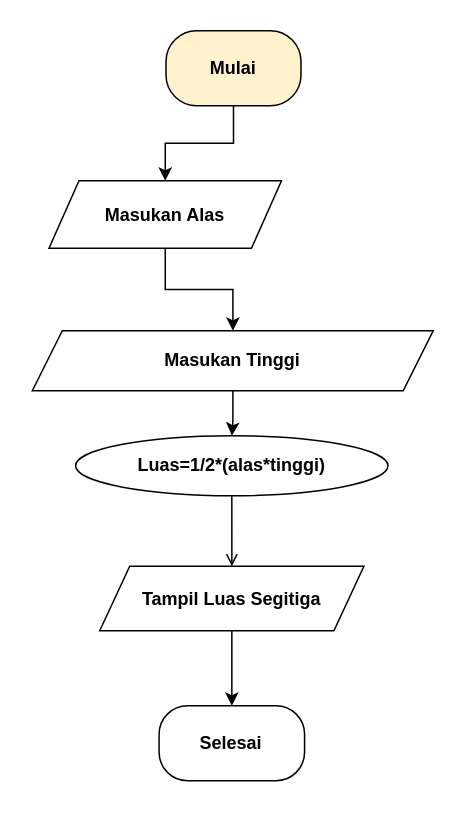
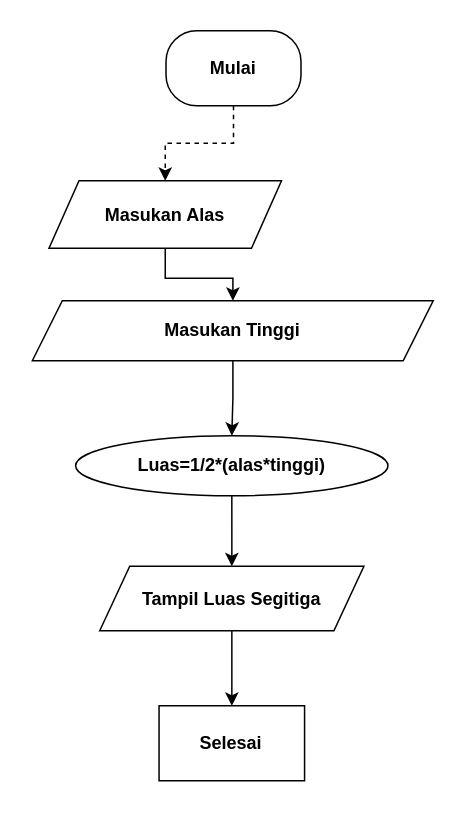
node "Mulai": fillcolor #fff2cc -> #ffffff
edge "Mulai" -> "Masukan Alas": style solid -> dashed
node "Masukan Tinggi": moved (233, 361) -> (233, 331)
edge "Luas=1/2*(alas*tinggi)" -> "Tampil Luas Segitiga": arrowhead open -> classic
node "Selesai": shape rounded rectangle -> rectangle
